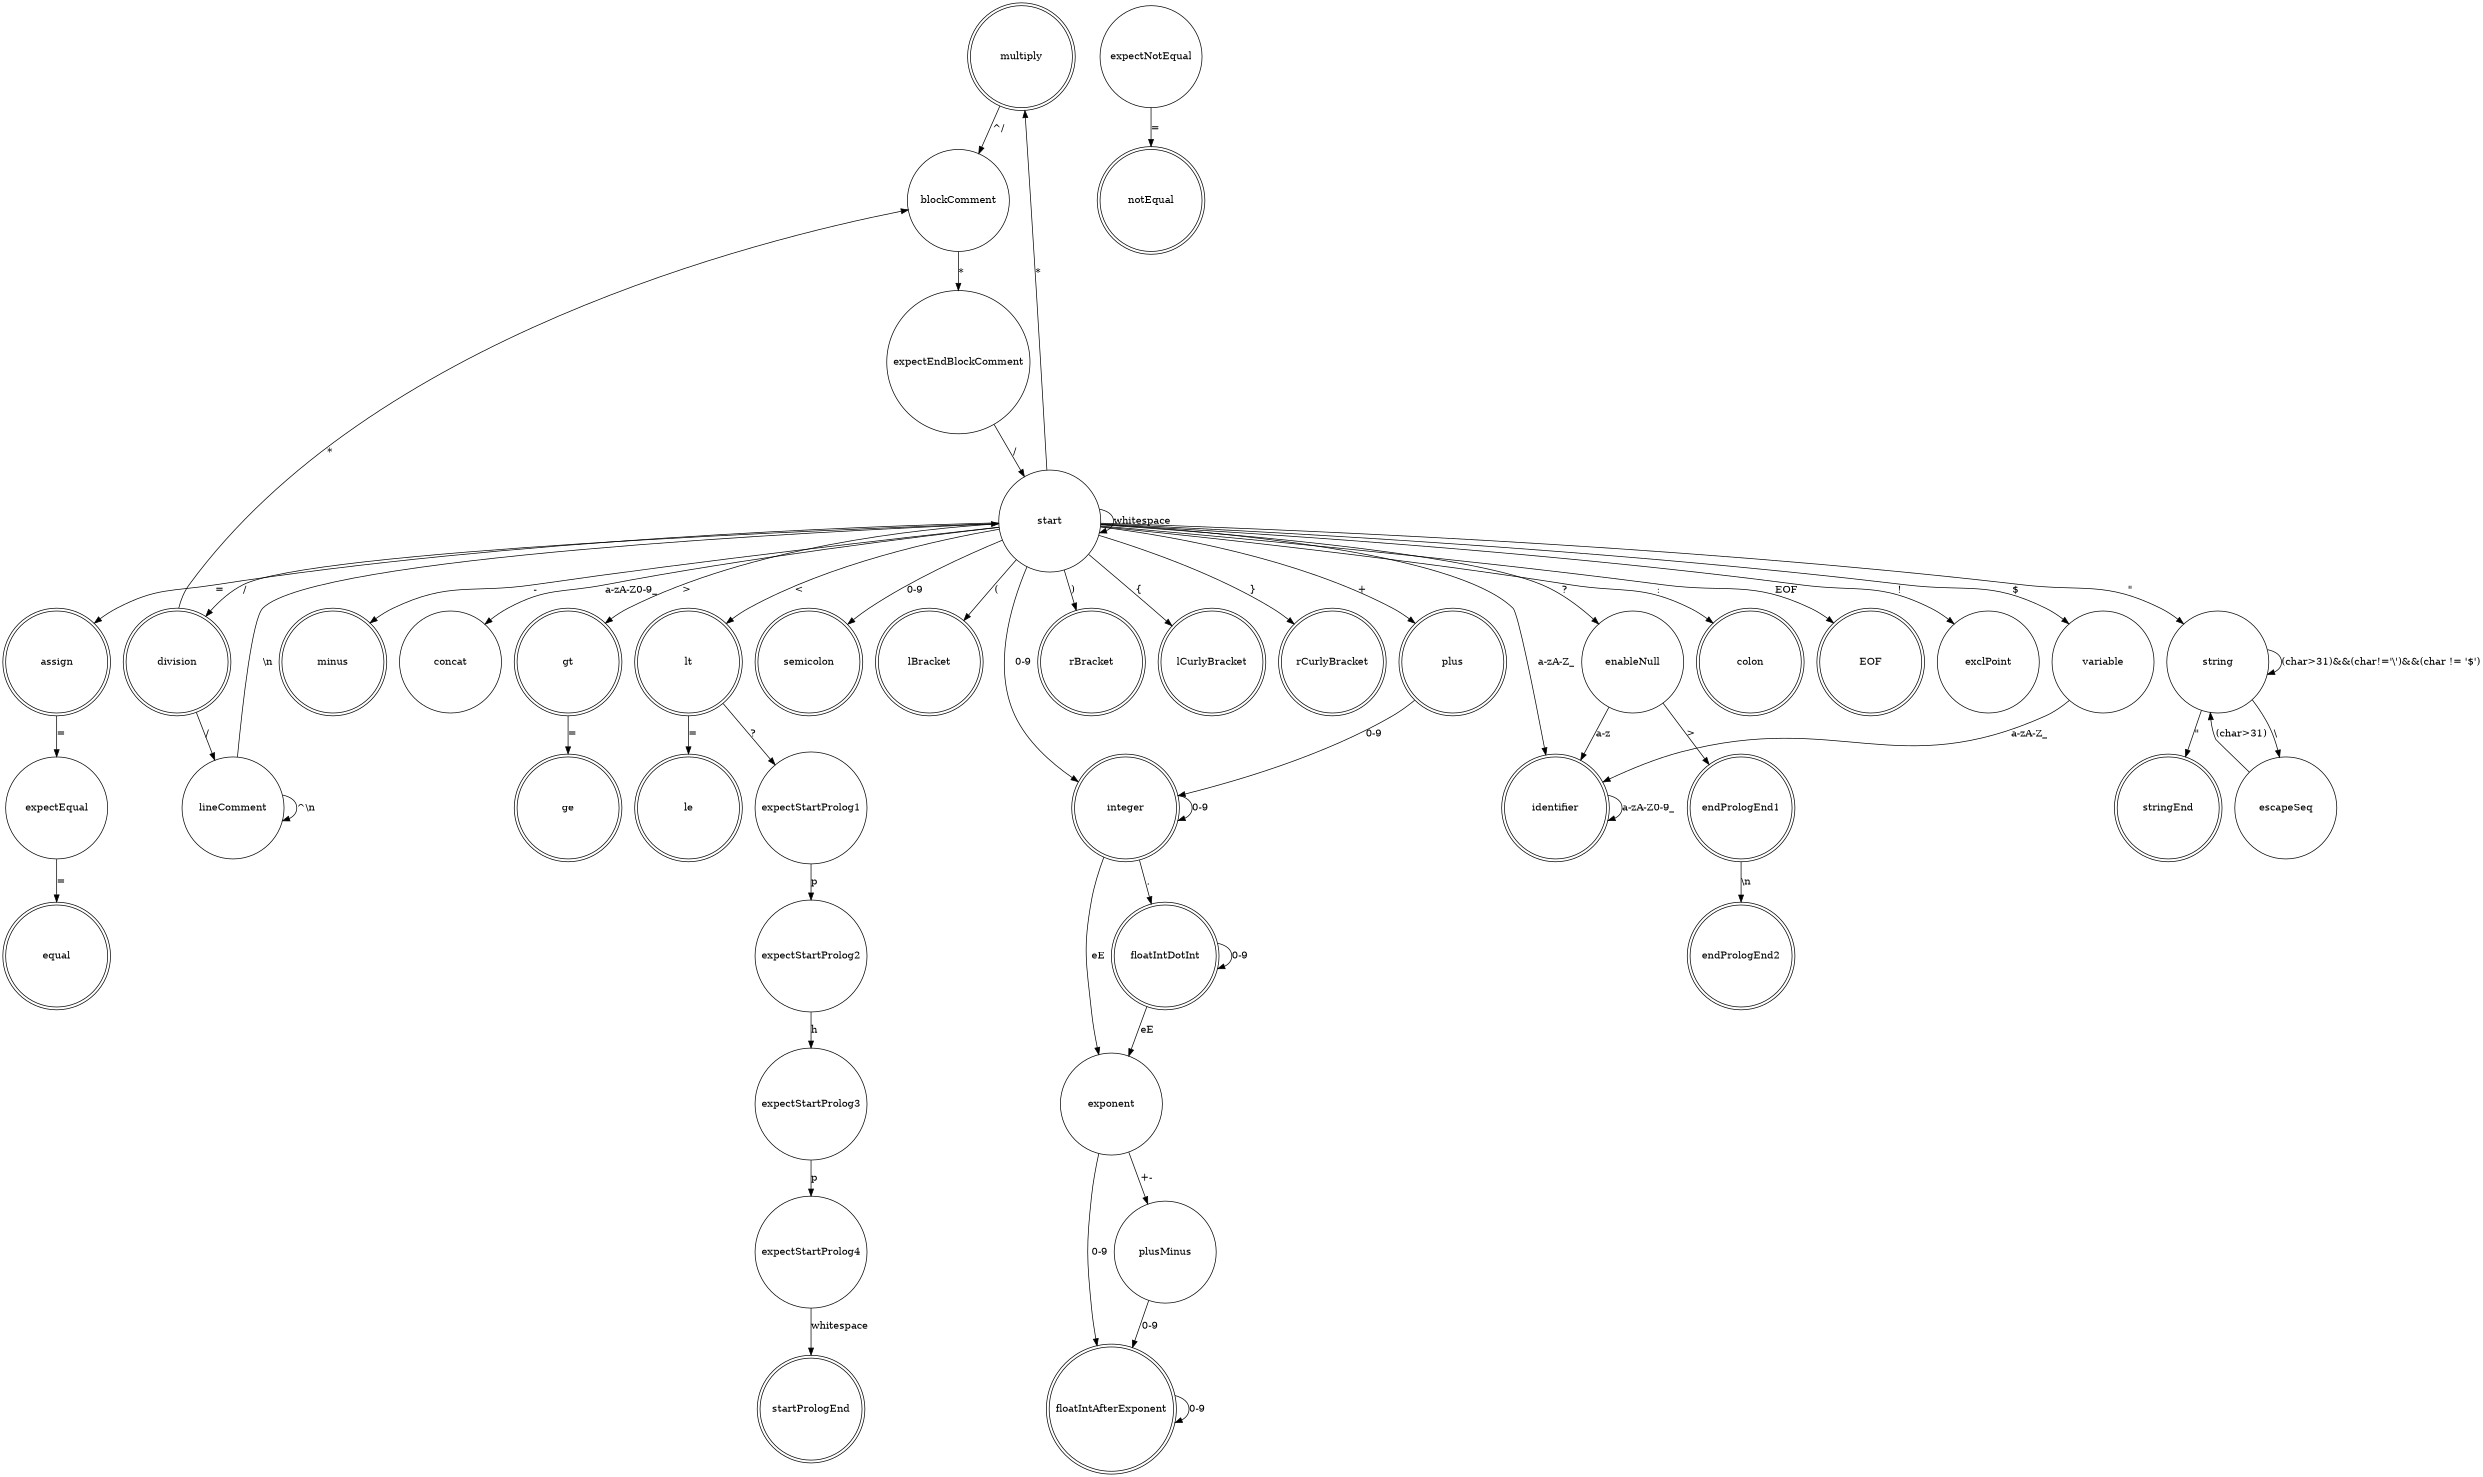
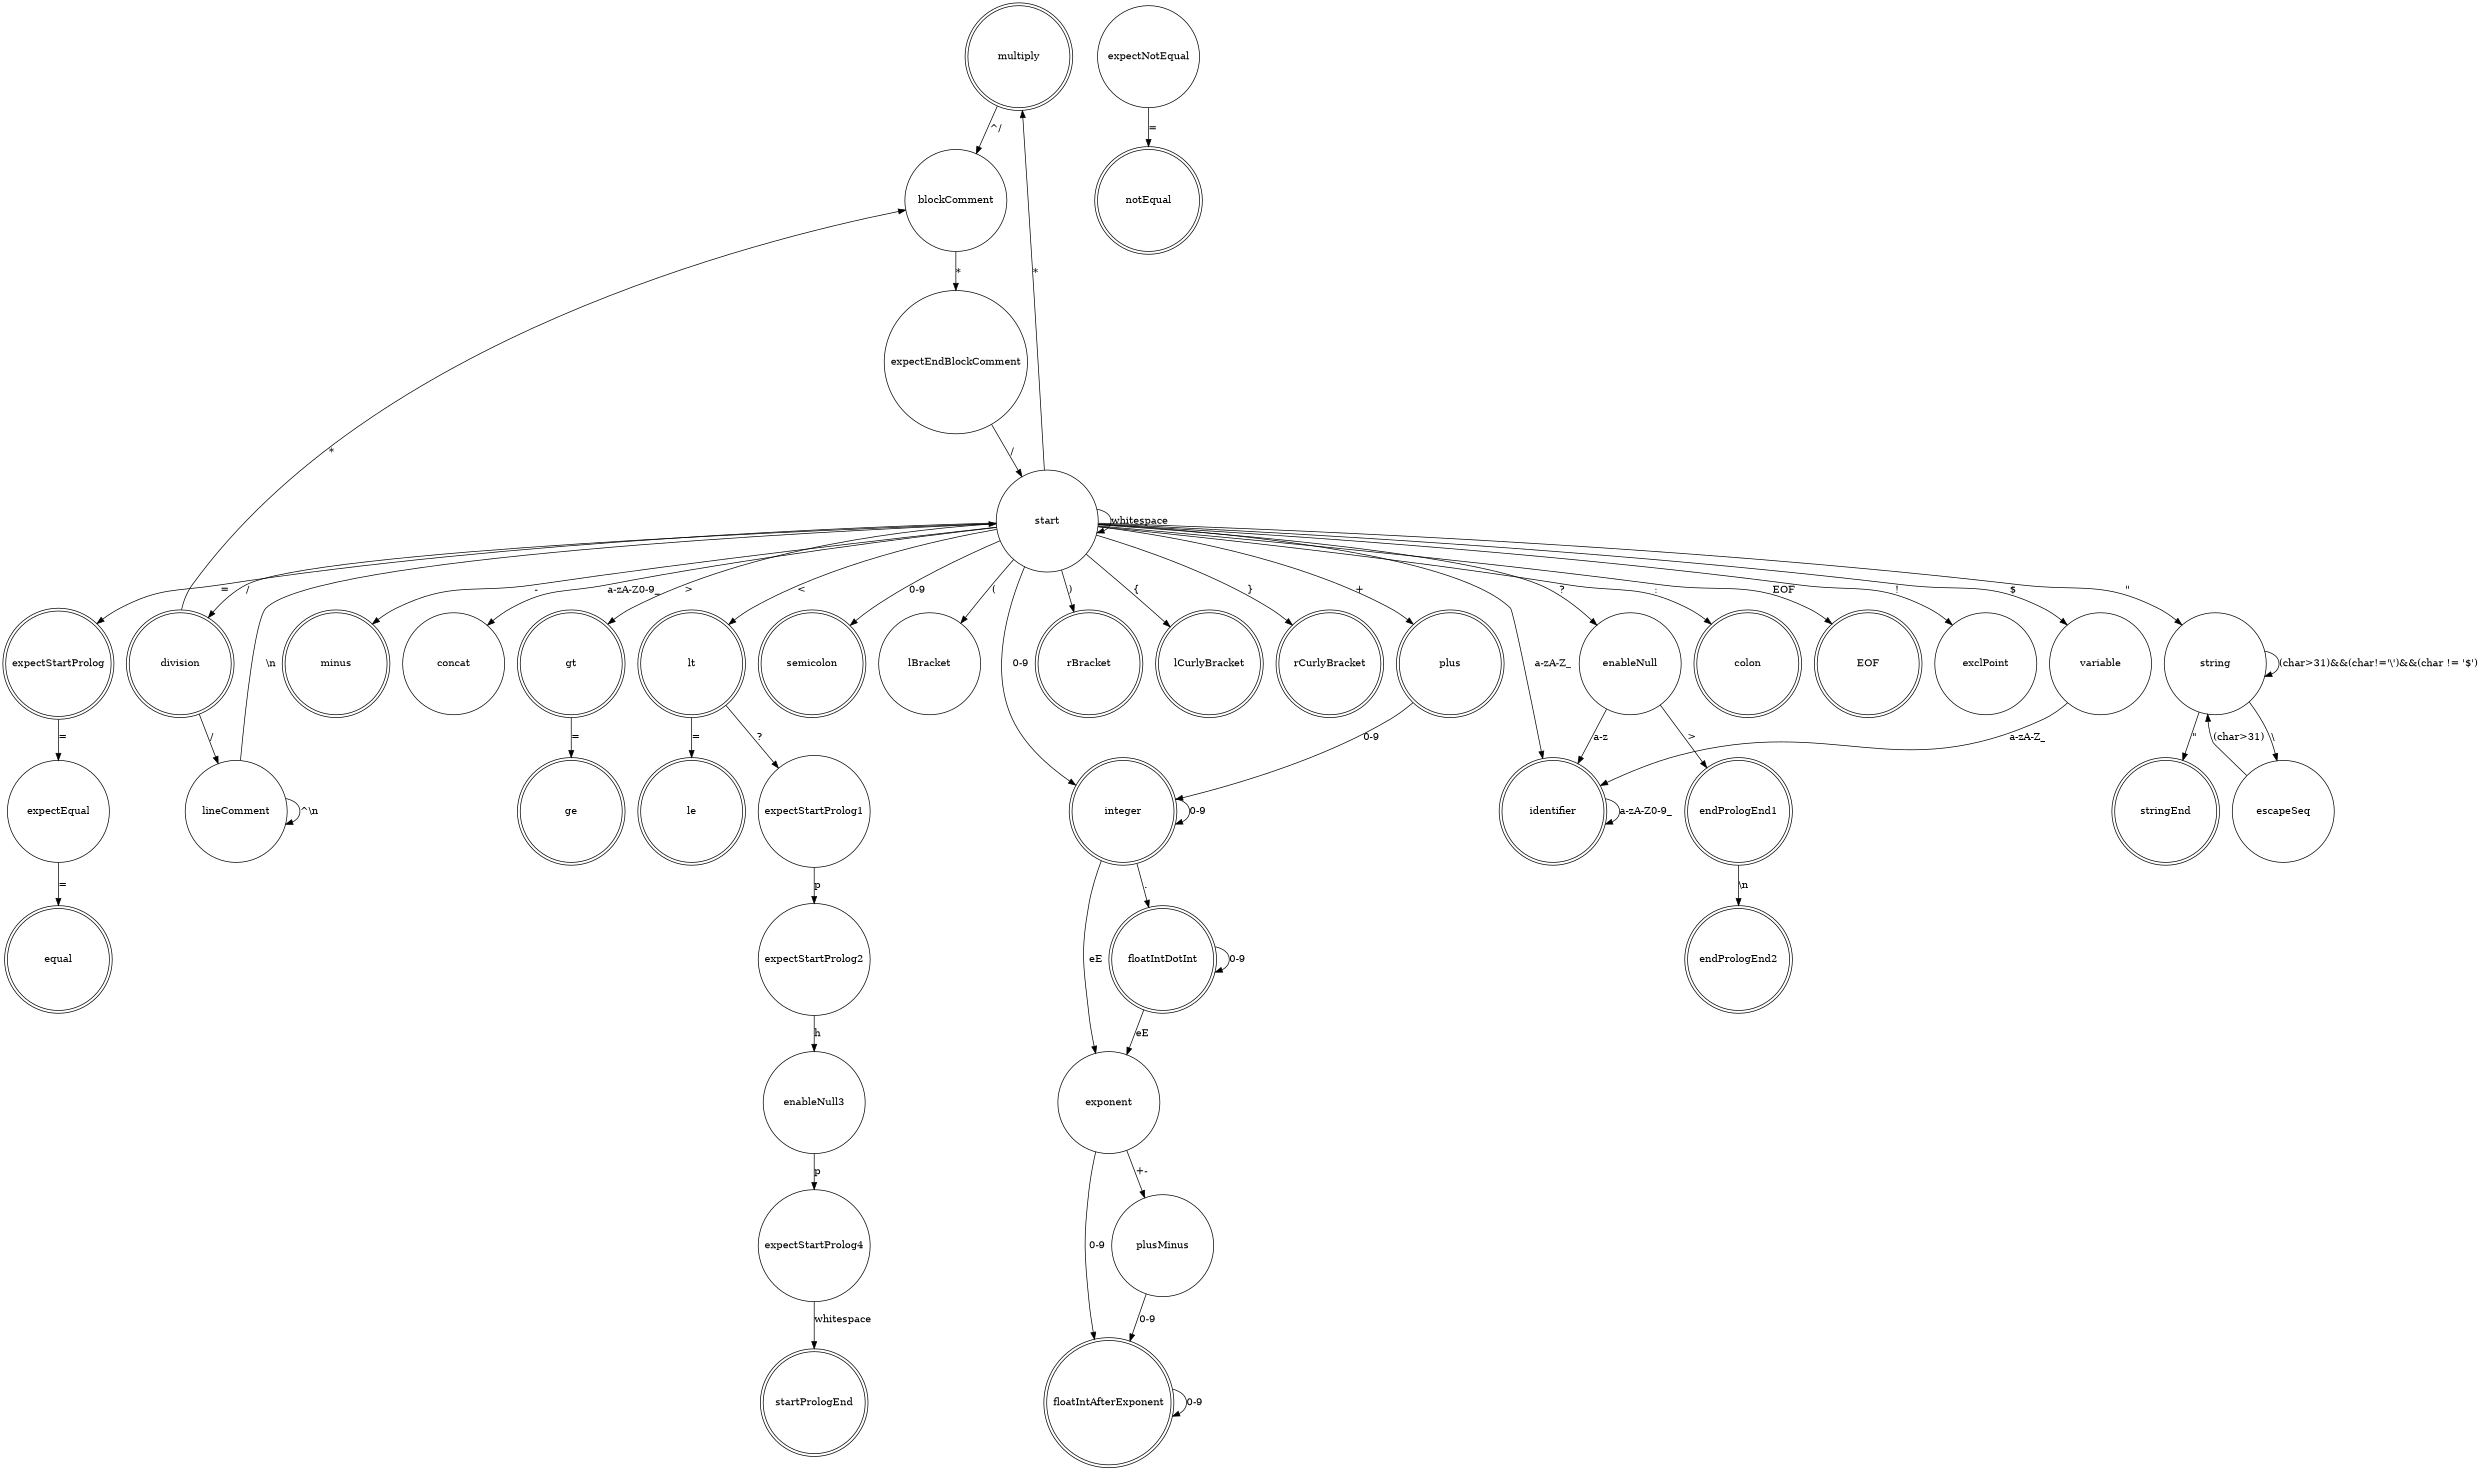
node "assign": label "assign" -> "expectStartProlog"
node "lBracket": shape doublecircle -> circle
node "expectStartProlog3": label "expectStartProlog3" -> "enableNull3"
